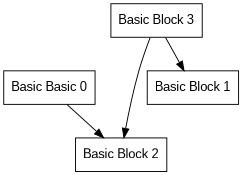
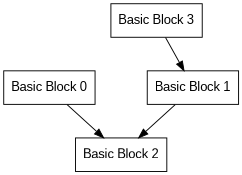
edge "Basic Block 3" -> "Basic Block 2": now "Basic Block 1" -> "Basic Block 2"
node "Basic Basic 0": label "Basic Basic 0" -> "Basic Block 0"
